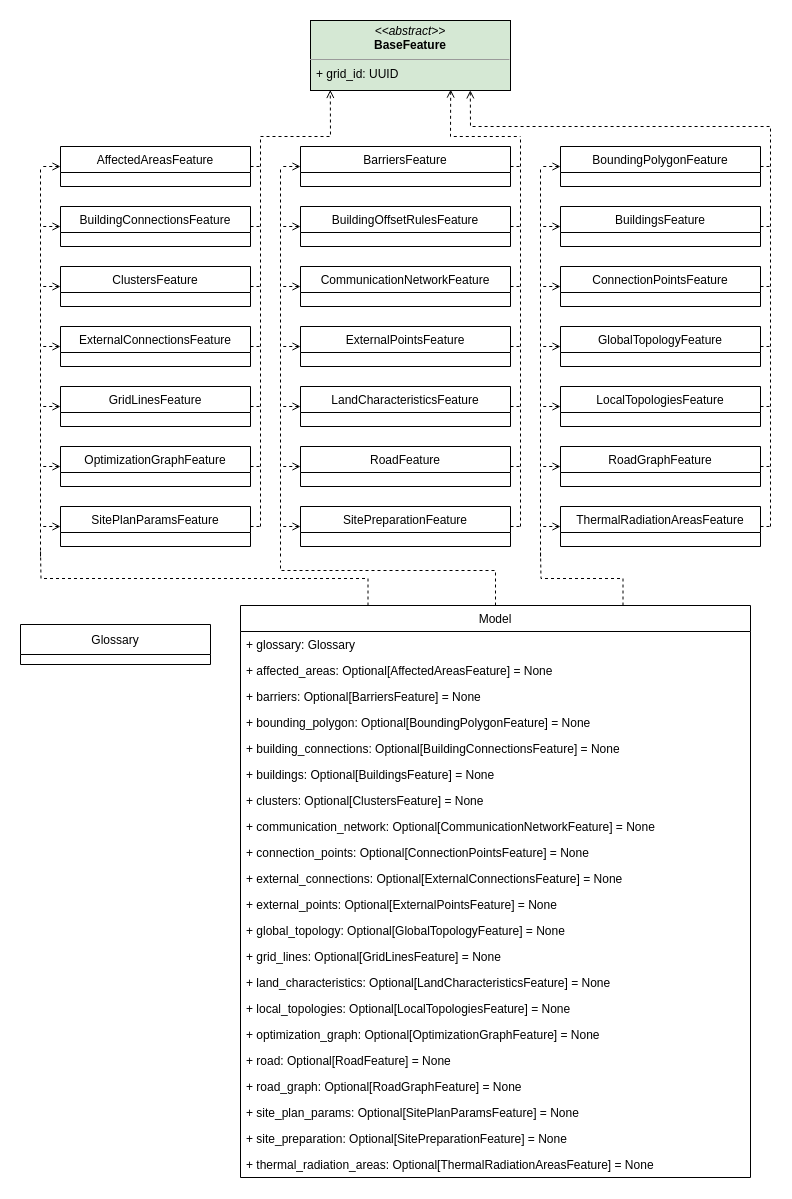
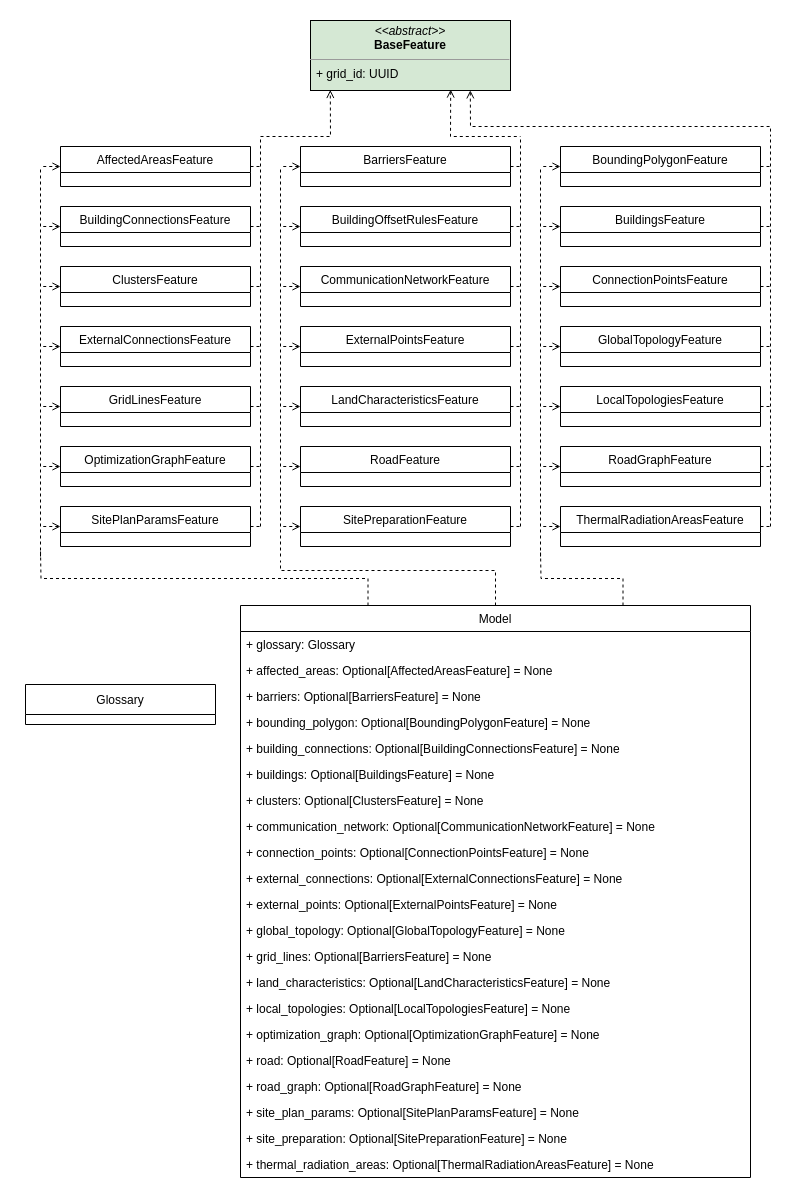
node "Glossary": moved (116, 645) -> (121, 705)
node "+ grid_lines: Optional[GridLinesFeature] = None": label "+ grid_lines: Optional[GridLinesFeature] = None" -> "+ grid_lines: Optional[BarriersFeature] = None"
